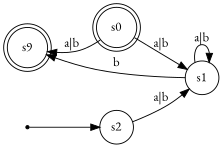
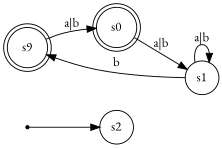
edge "s0" -> "s9": reversed
edge "s2" -> "s1": removed, label "a|b"
